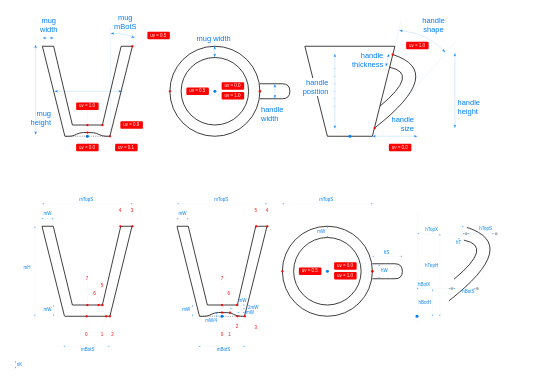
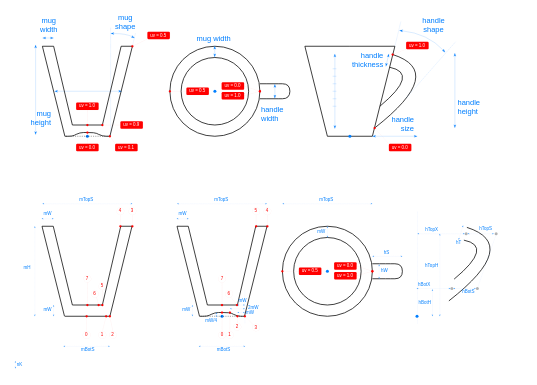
node "mug mBotS": label "mug mBotS" -> "mug shape"
node "handle position": removed
